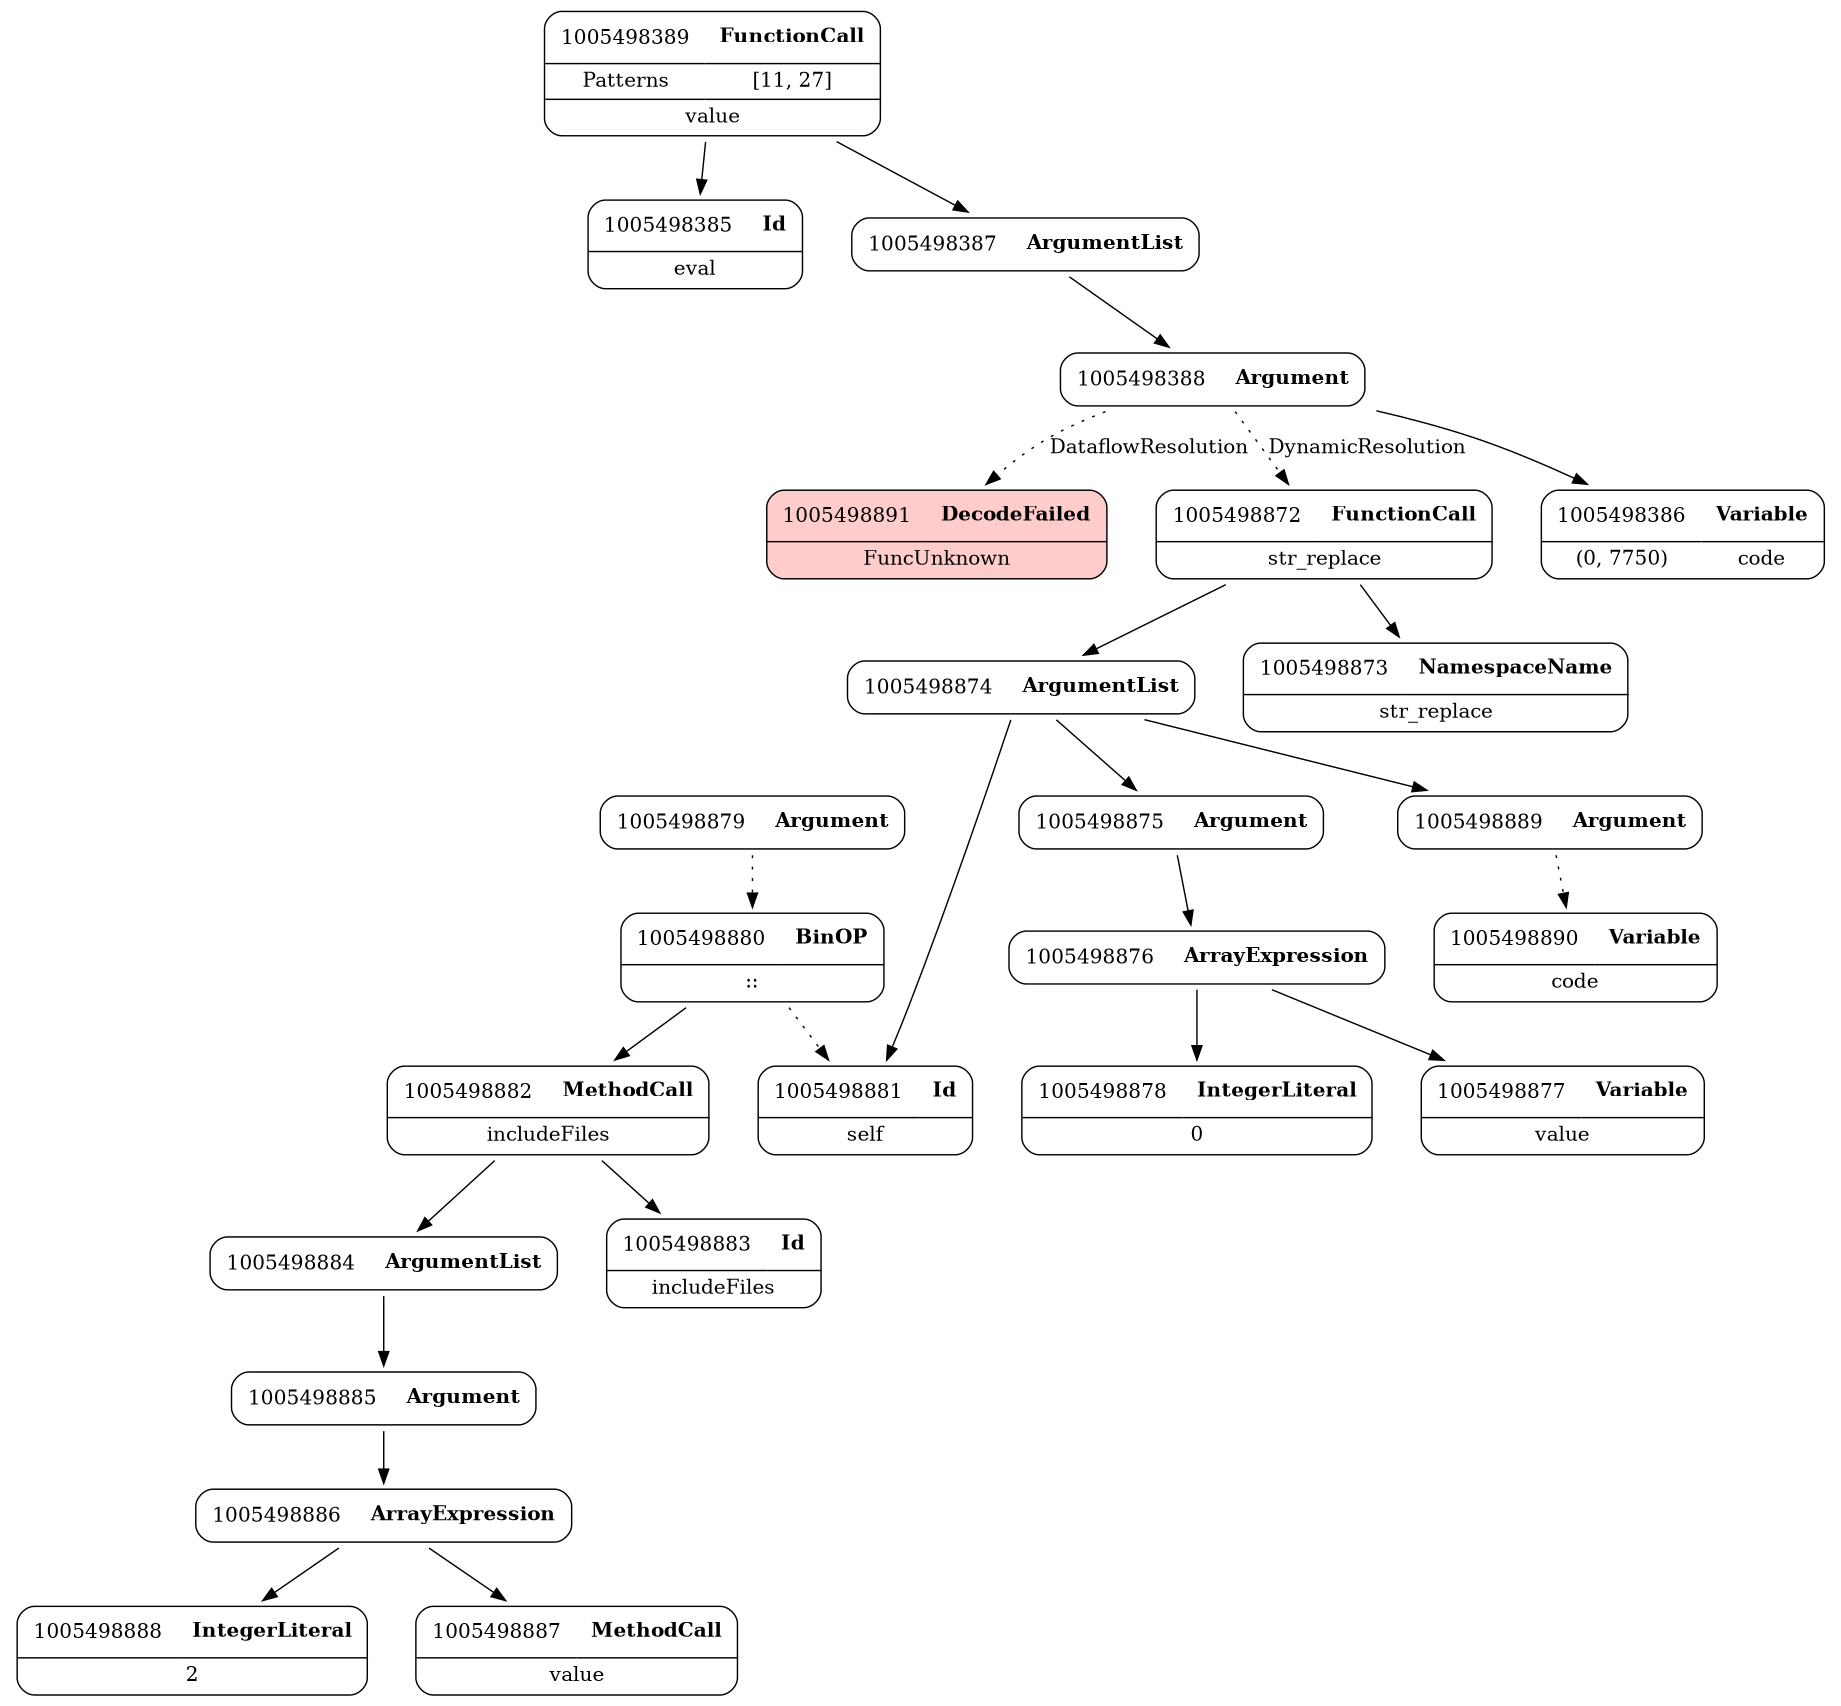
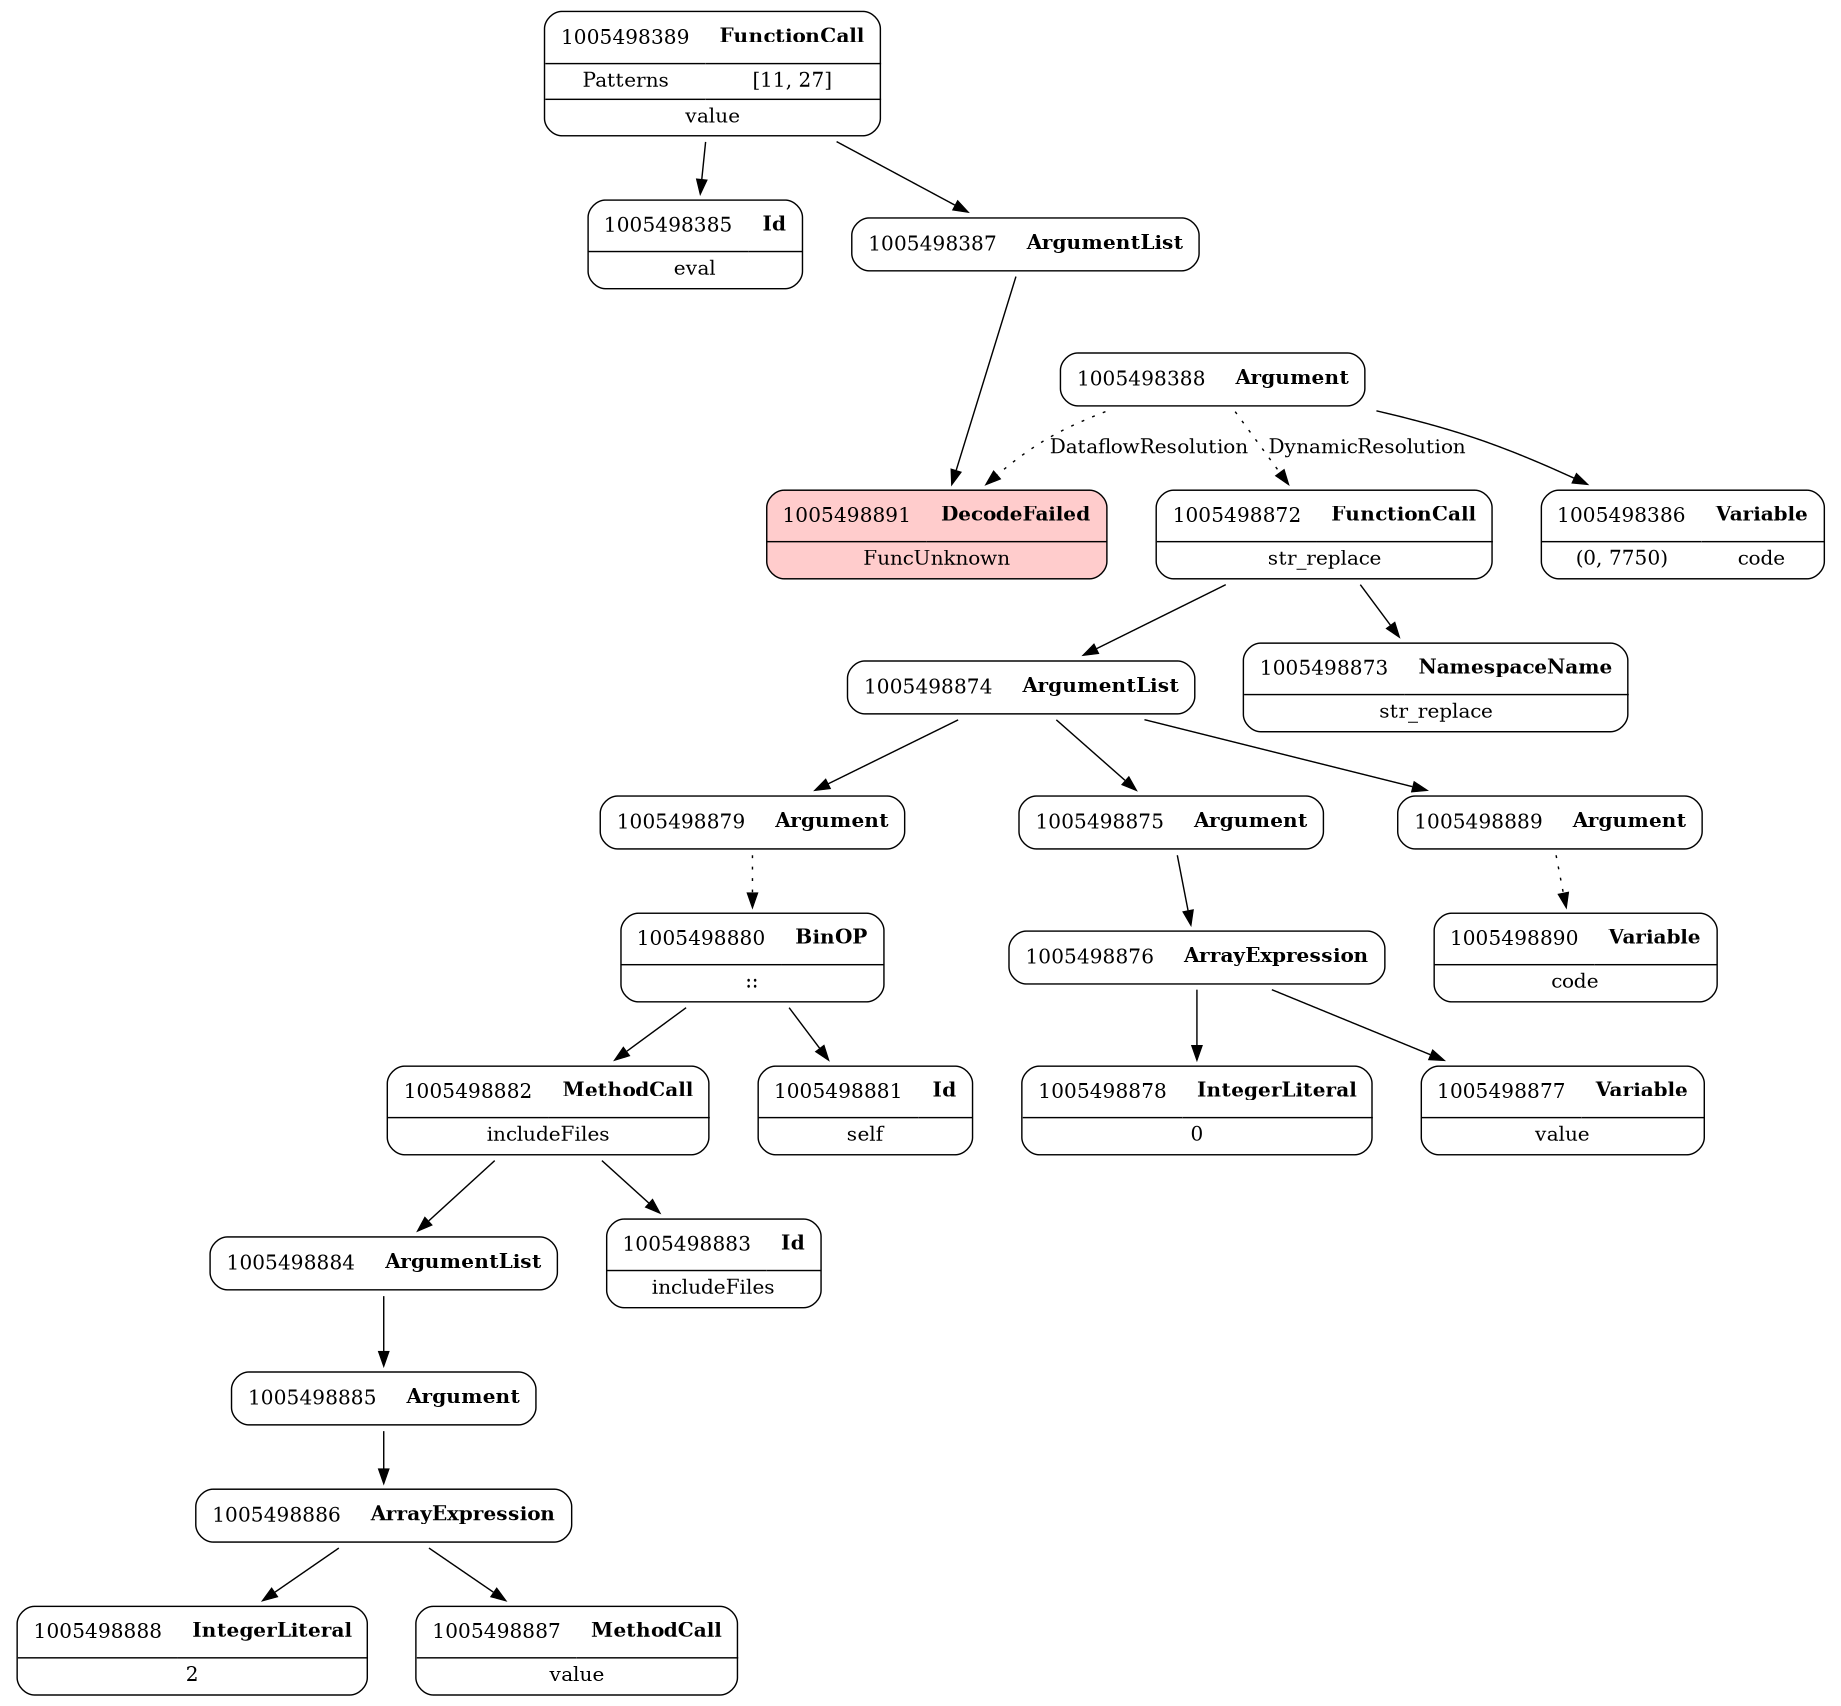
edge "1005498387" -> "1005498388": now "1005498387" -> "1005498891"
edge "1005498874" -> "1005498881": now "1005498874" -> "1005498879"
edge "1005498880" -> "1005498881": style dotted -> solid
